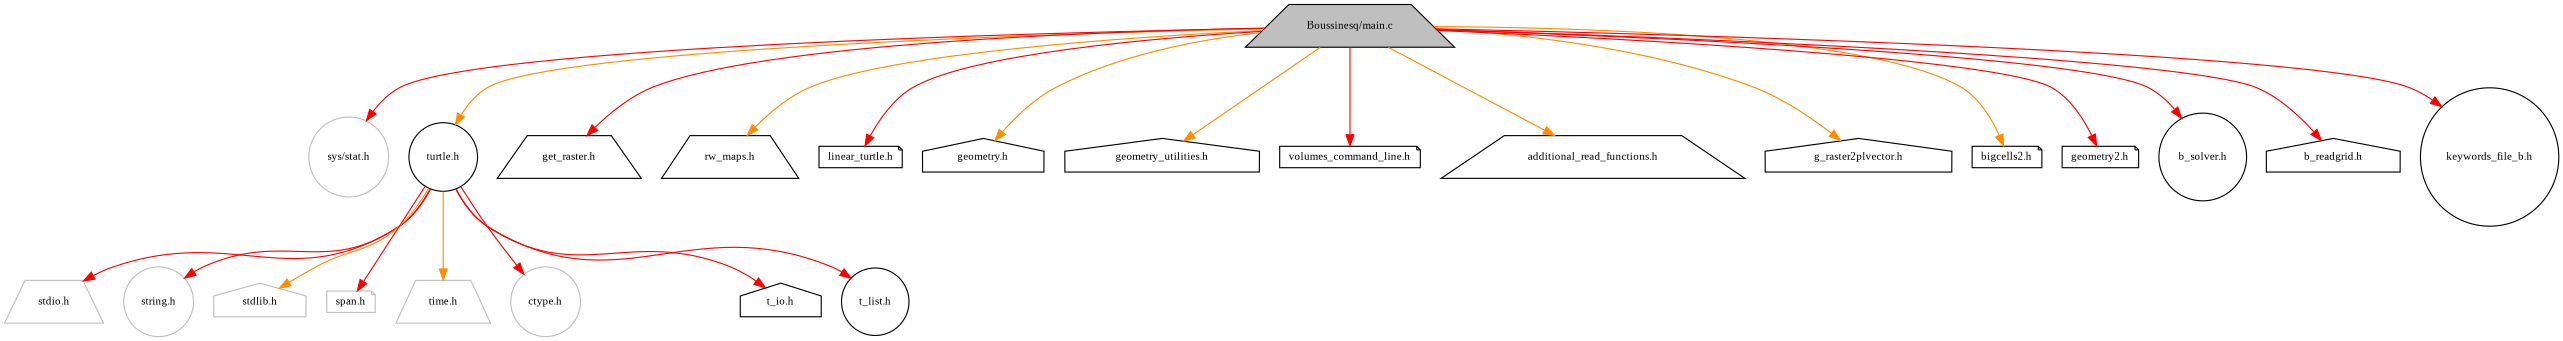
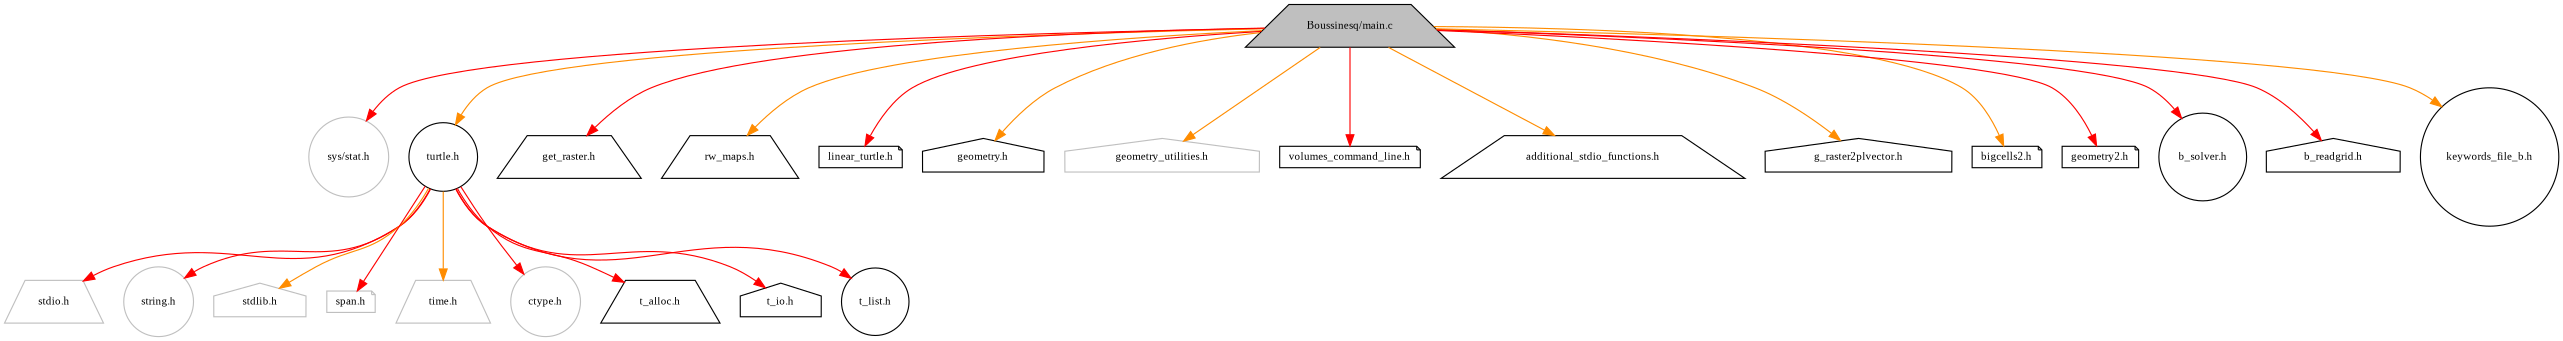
edge "Boussinesq/main.c" -> "keywords_file_b.h": color red -> darkorange
node "geometry_utilities.h": color black -> grey75
node "additional_read_functions.h": label "additional_read_functions.h" -> "additional_stdio_functions.h"
node "t_alloc.h": added
